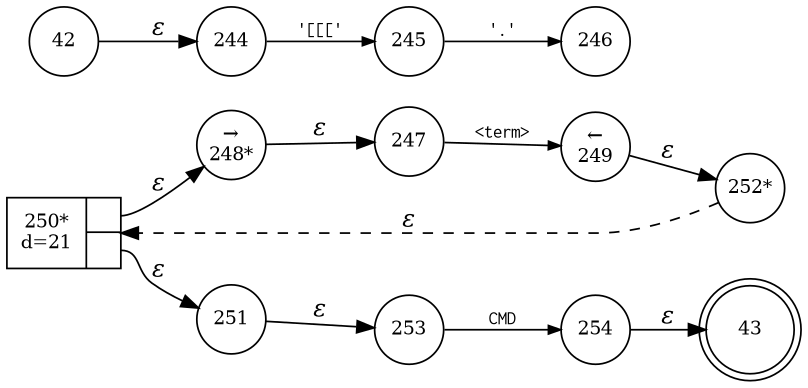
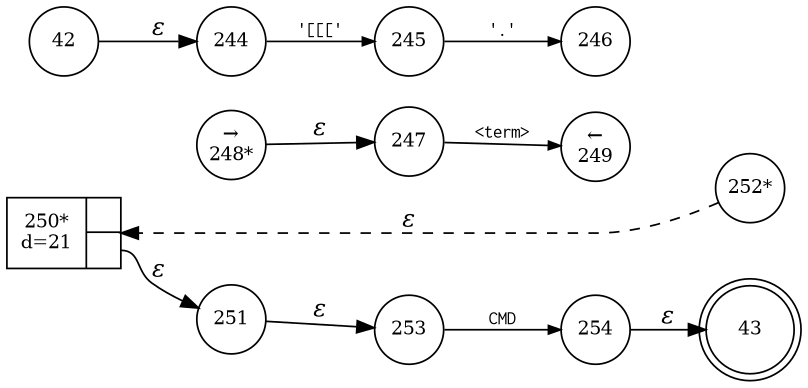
edge "← 249" -> "252*": removed, label "ε"
edge "250*" -> "→ 248*": removed, label "ε"
